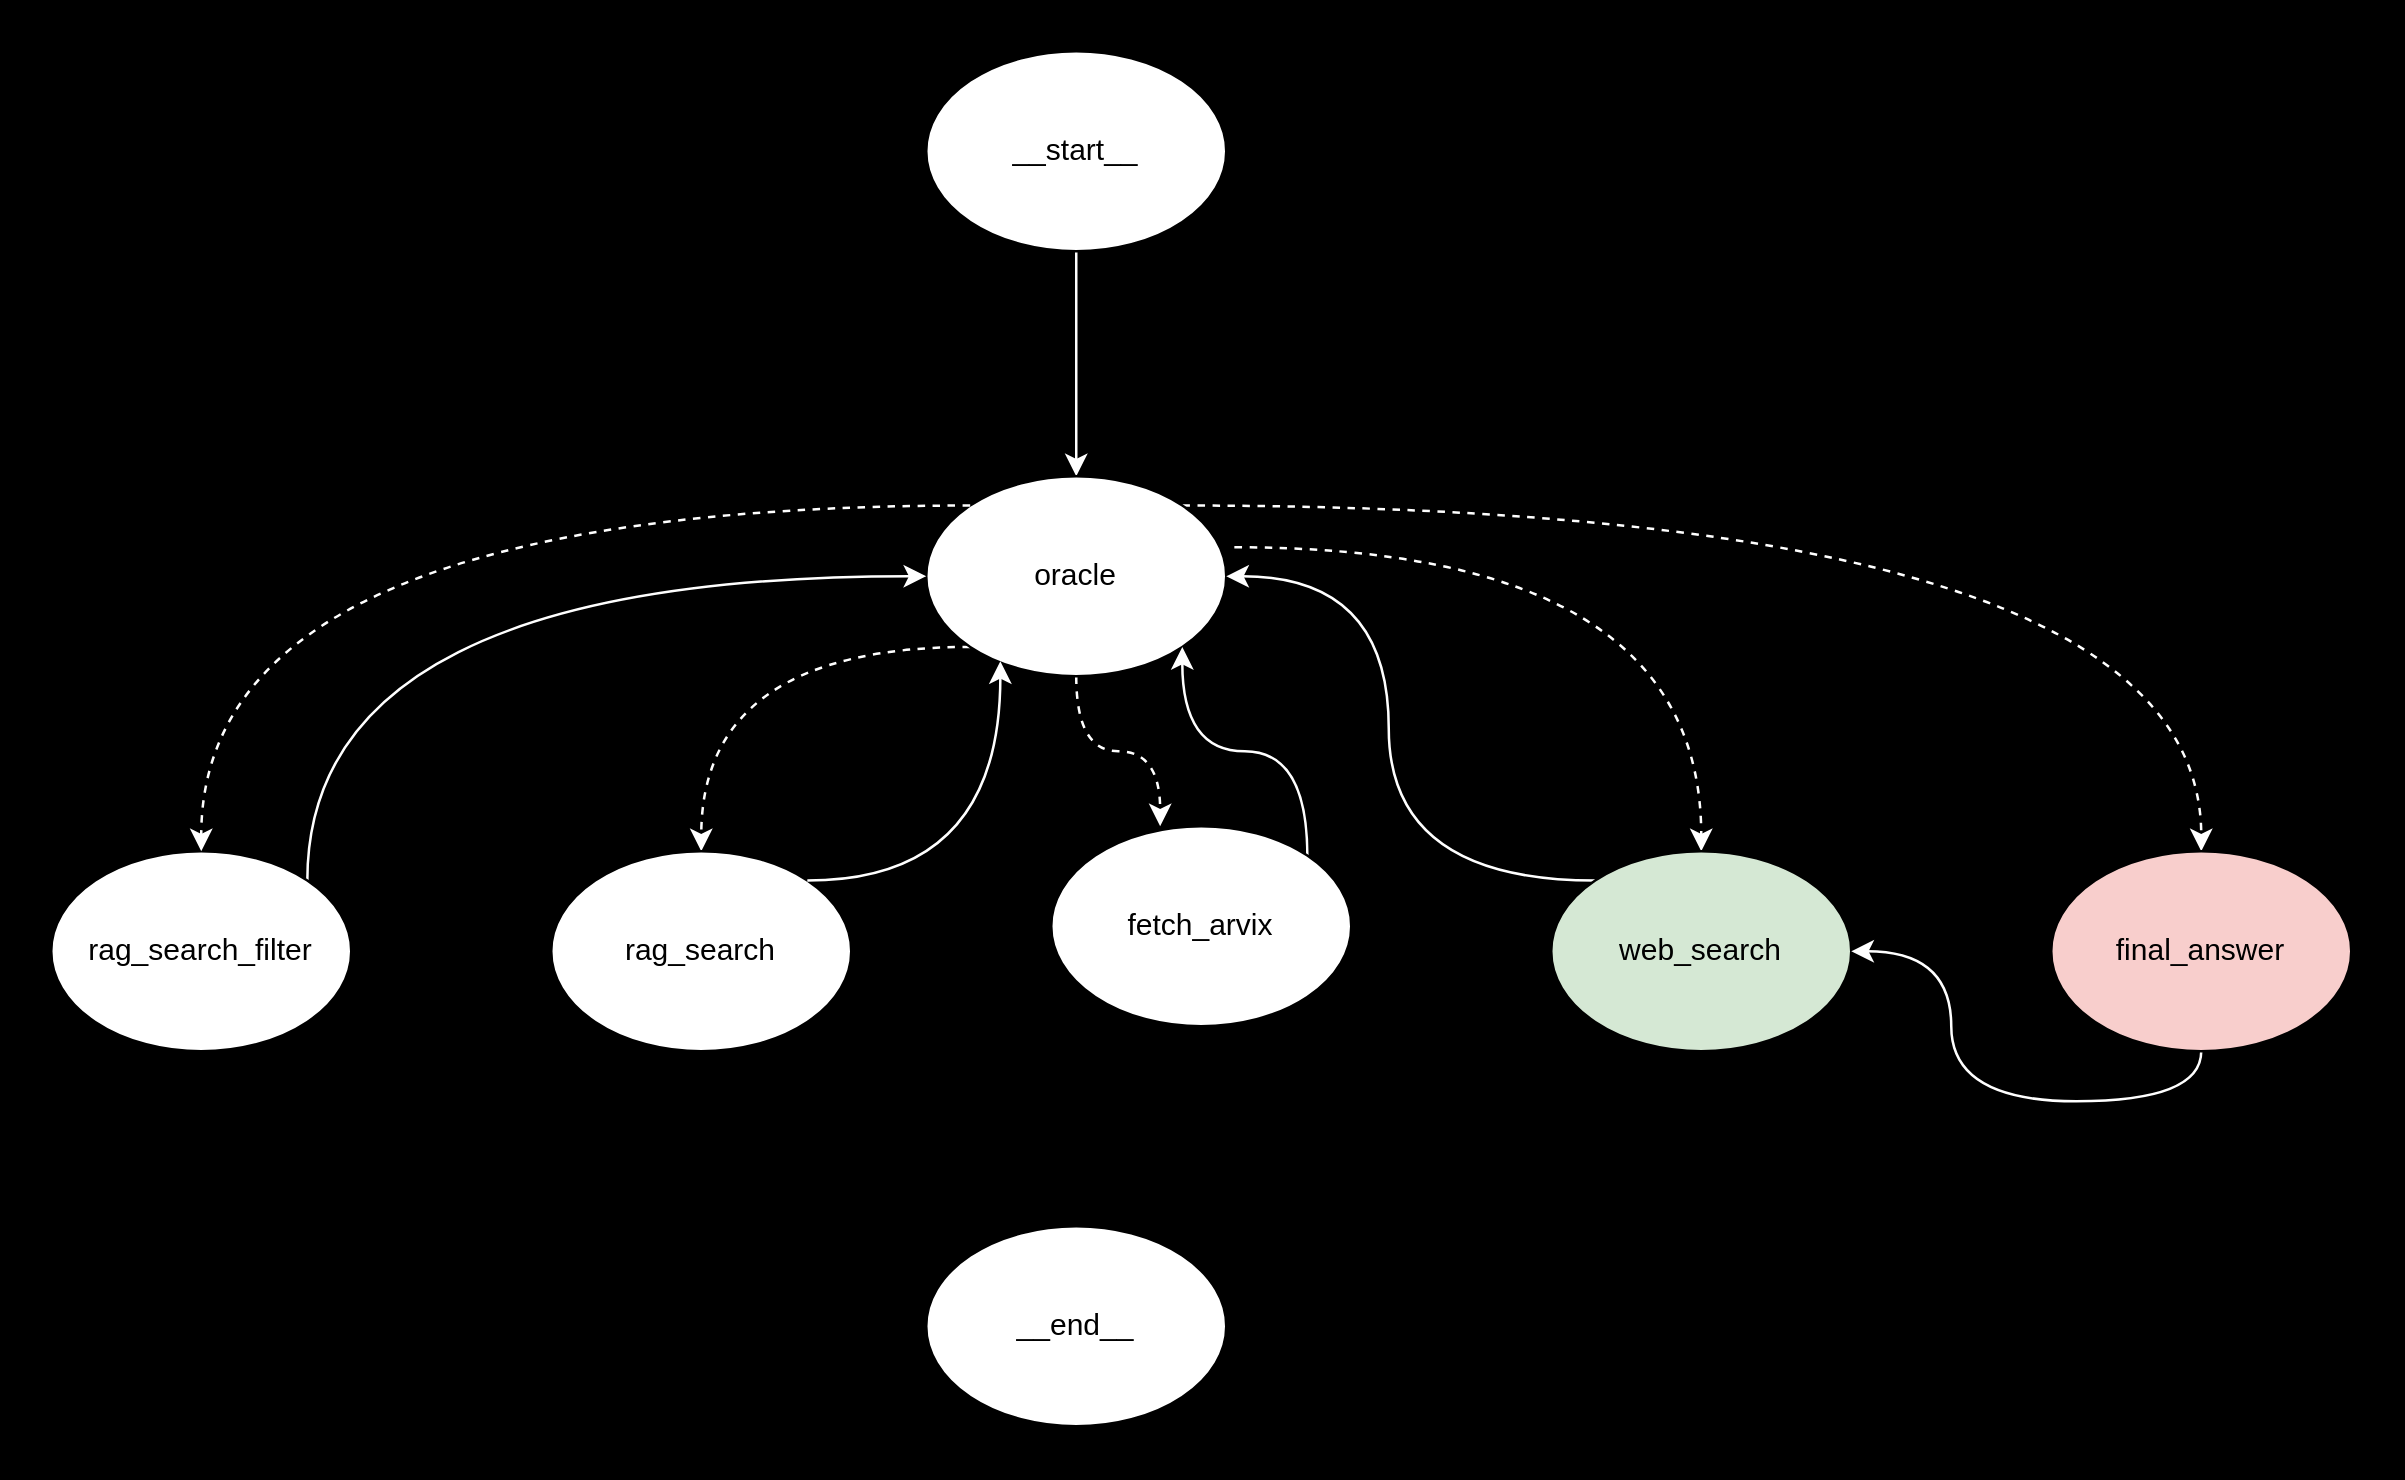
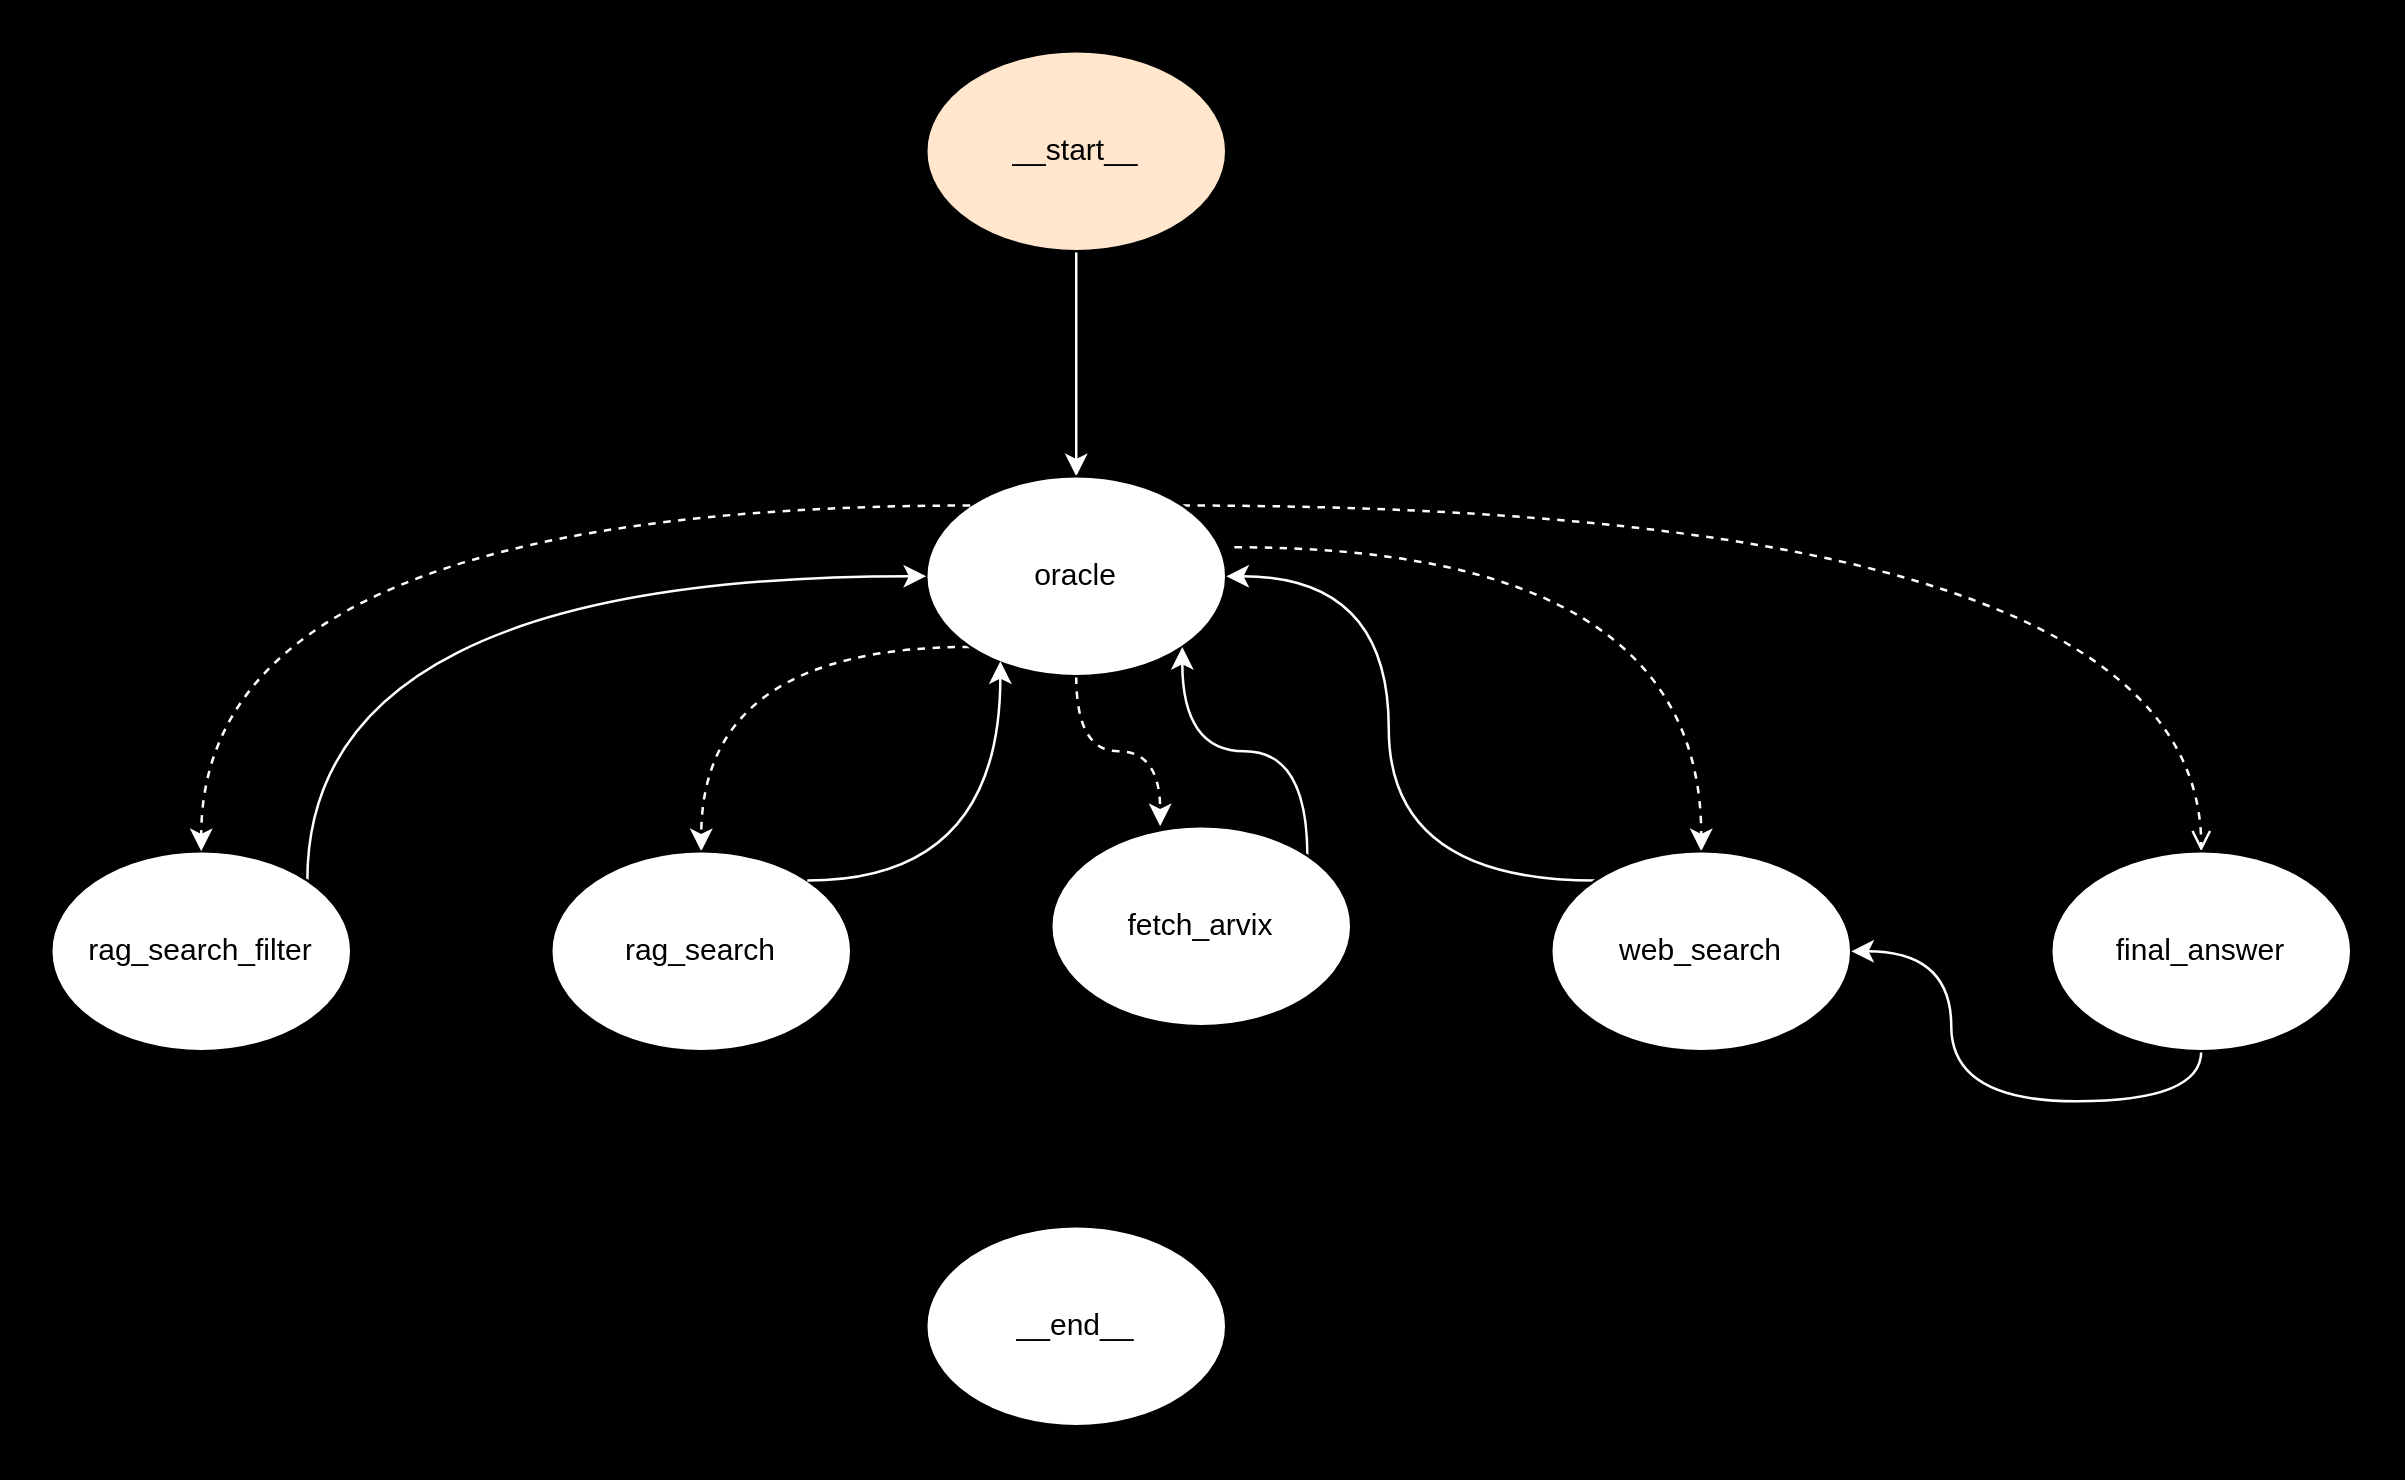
node "__start__": fillcolor #ffffff -> #ffe6cc
edge "oracle" -> "final_answer": arrowhead classic -> open
node "web_search": fillcolor #d5e8d4 -> #ffffff
node "final_answer": fillcolor #f8cecc -> #ffffff
